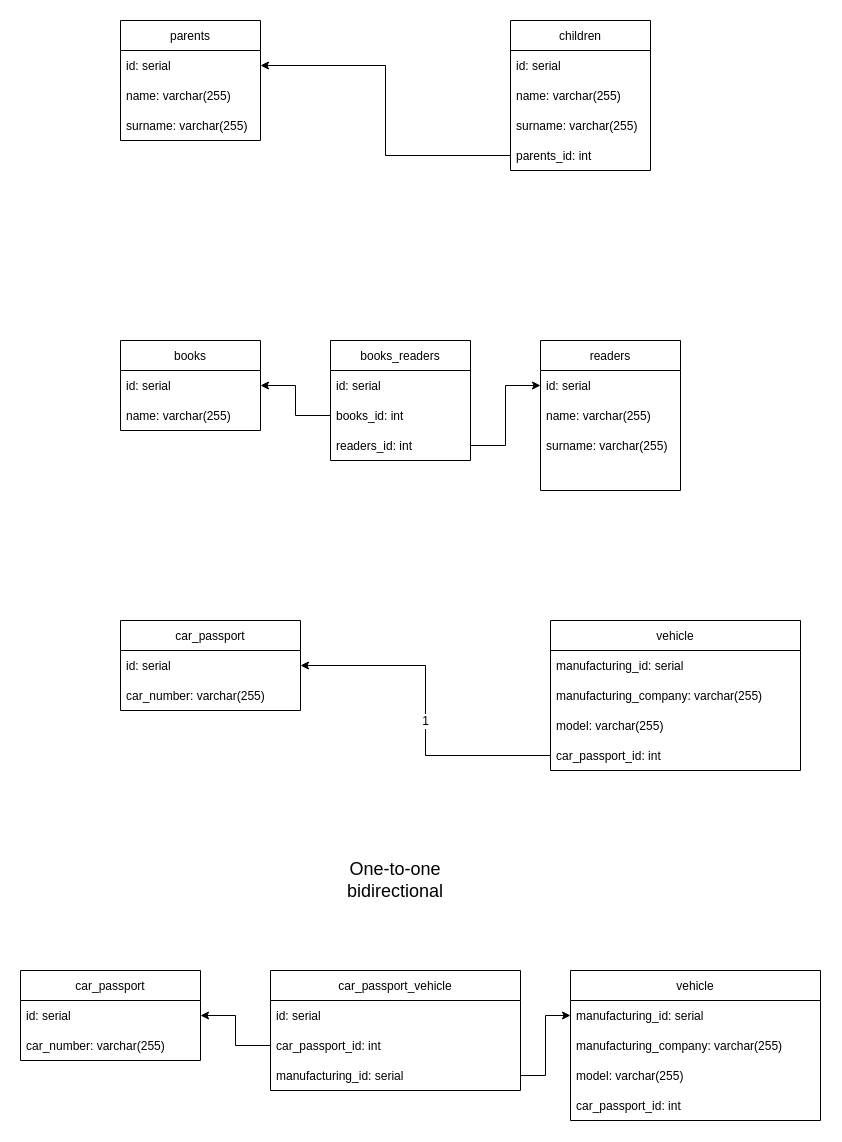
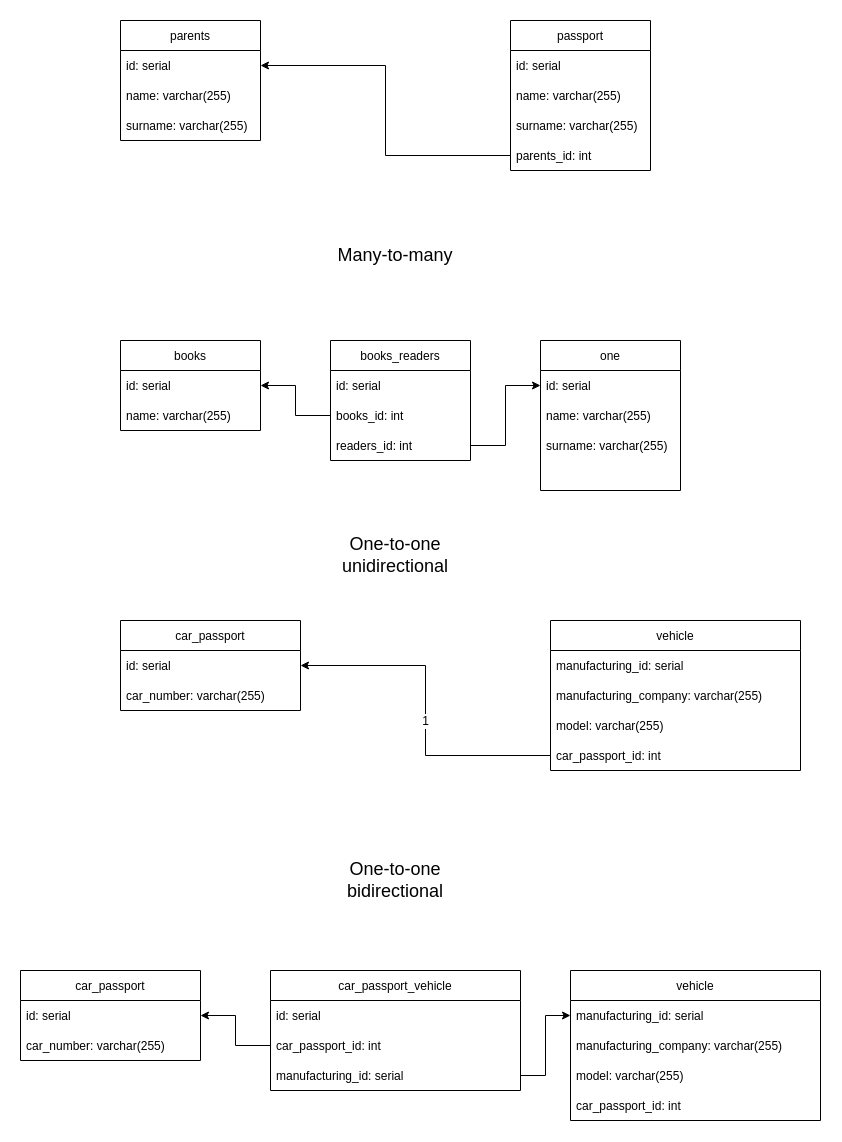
node "children": label "children" -> "passport"
node "Many-to-many": added
node "readers": label "readers" -> "one"
node "One-to-one unidirectional": added
